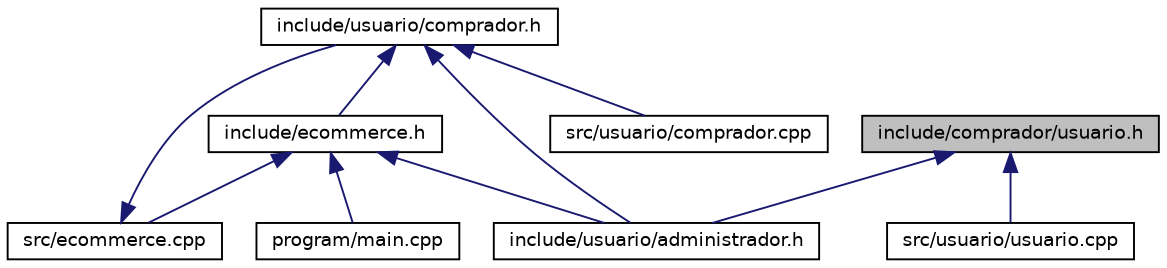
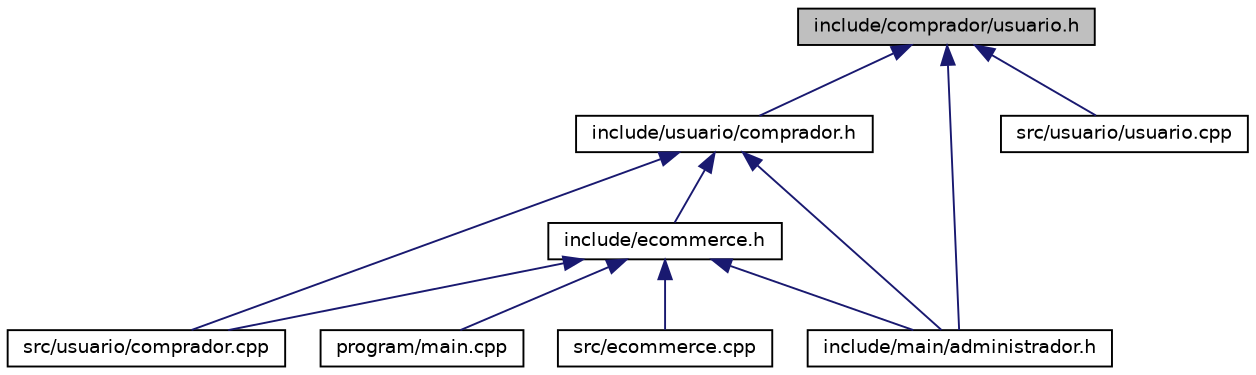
edge "include/usuario/comprador.h" -> "src/ecommerce.cpp": now "include/usuario/comprador.h" -> "include/comprador/usuario.h"
node "include/usuario/administrador.h": label "include/usuario/administrador.h" -> "include/main/administrador.h"
edge "src/usuario/comprador.cpp" -> "include/ecommerce.h": added
